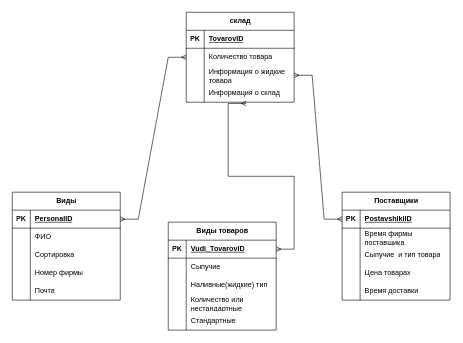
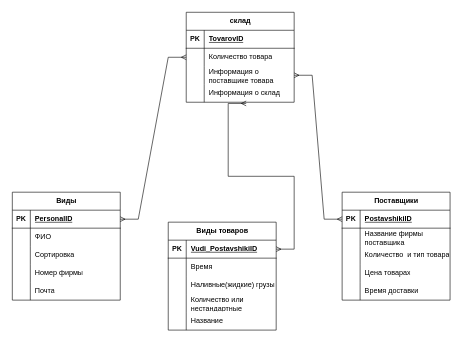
node "Информация о жидкие товара": label "Информация о жидкие товара" -> "Информация о поставщике товара"
node "Время фирмы поставщика": label "Время фирмы поставщика" -> "Название фирмы поставщика"
node "Vudi_TovarovID": label "Vudi_TovarovID" -> "Vudi_PostavshikiID"
node "Сыпучие и тип товара": label "Сыпучие и тип товара" -> "Количество и тип товара"
node "Сыпучие": label "Сыпучие" -> "Время"
node "Наливные(жидкие) тип": label "Наливные(жидкие) тип" -> "Наливные(жидкие) грузы"
node "Стандартные": label "Стандартные" -> "Название"
